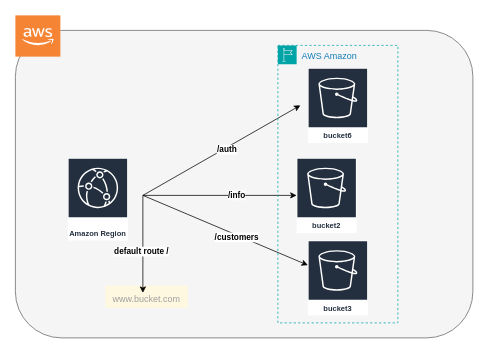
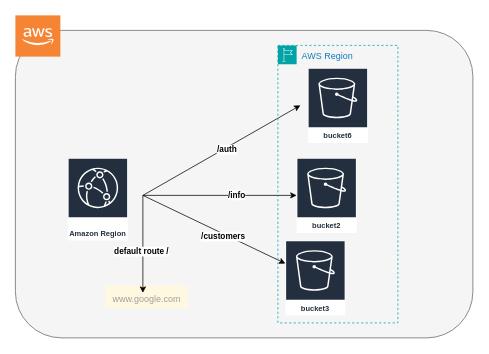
node "AWS Amazon": label "AWS Amazon" -> "AWS Region"
node "bucket3": moved (338, 278) -> (315, 278)
node "www.bucket.com": label "www.bucket.com" -> "www.google.com"
